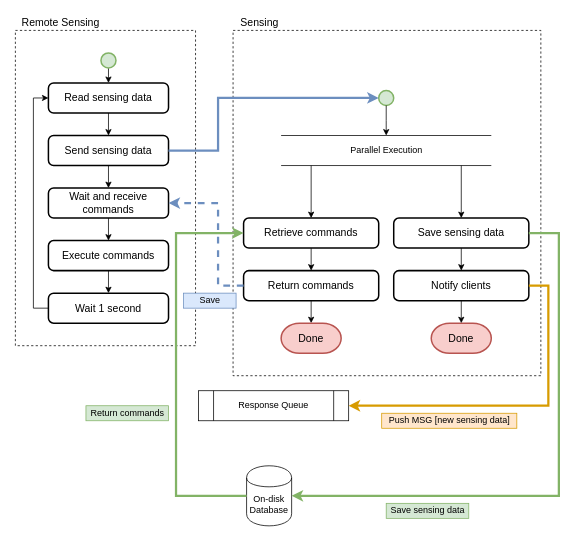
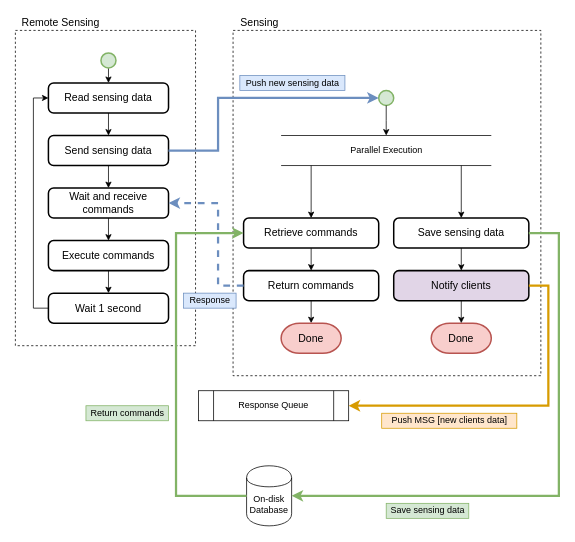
node "Push new sensing data": added
node "Notify clients": fillcolor #ffffff -> #e1d5e7
node "Save": label "Save" -> "Response"
node "Push MSG [new sensing data]": label "Push MSG [new sensing data]" -> "Push MSG [new clients data]"
